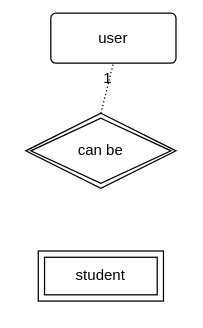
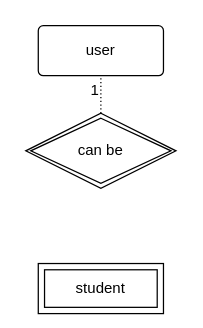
node "user": moved (113, 38) -> (101, 51)
node "student": moved (101, 276) -> (101, 288)
